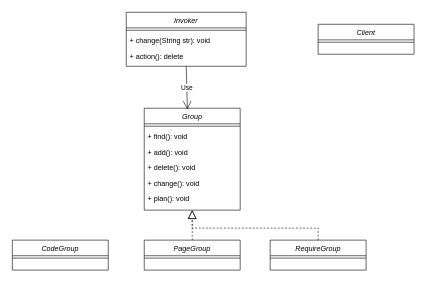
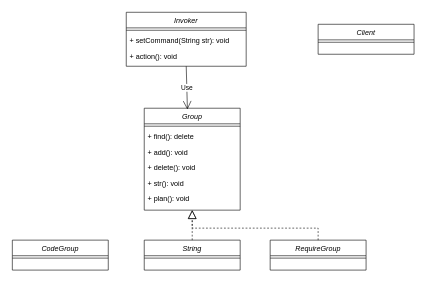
node "+ change(String str): void": label "+ change(String str): void" -> "+ setCommand(String str): void"
node "+ action(): delete": label "+ action(): delete" -> "+ action(): void"
node "+ find(): void": label "+ find(): void" -> "+ find(): delete"
node "+ change(): void": label "+ change(): void" -> "+ str(): void"
node "PageGroup": label "PageGroup" -> "String"
